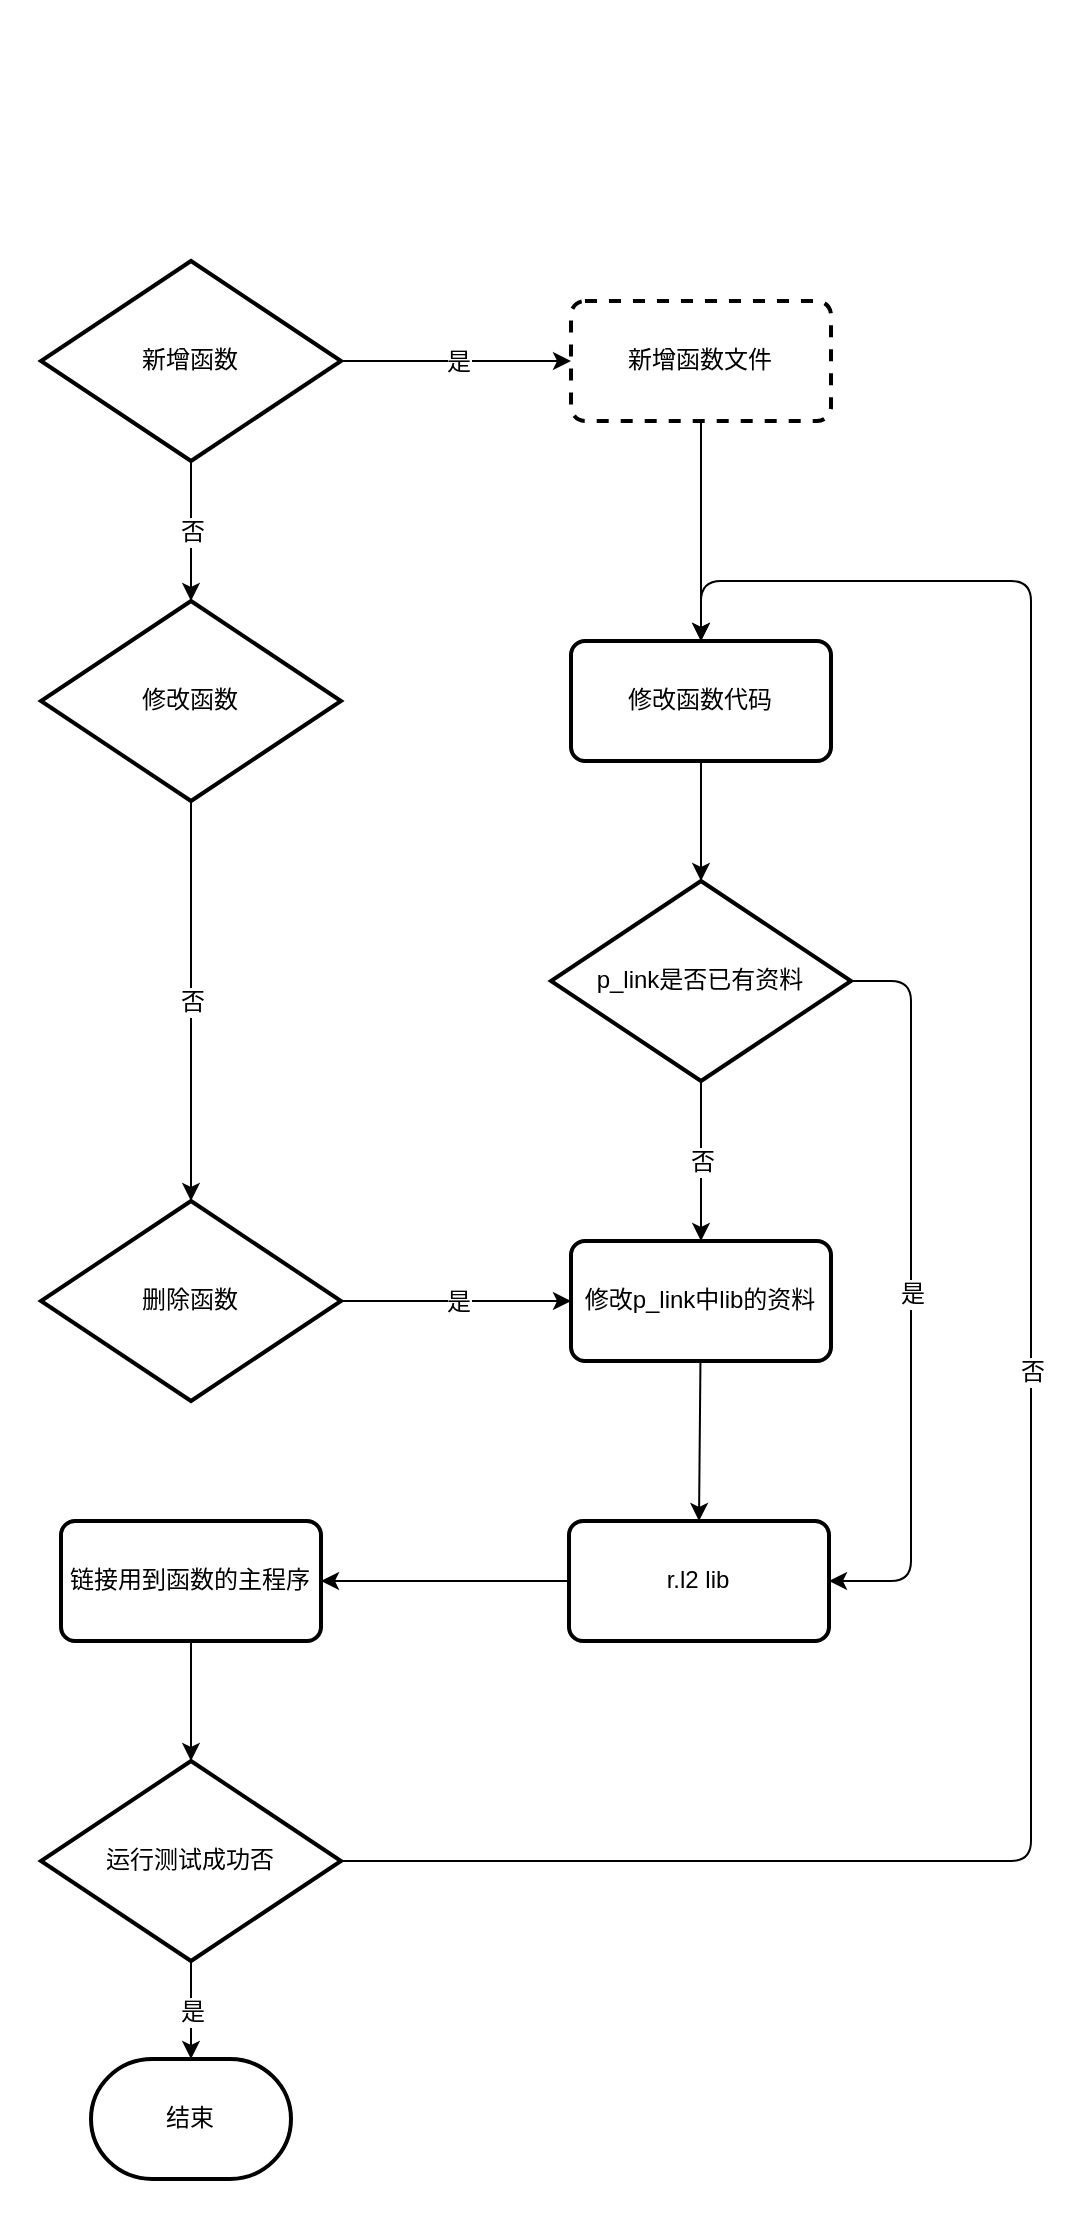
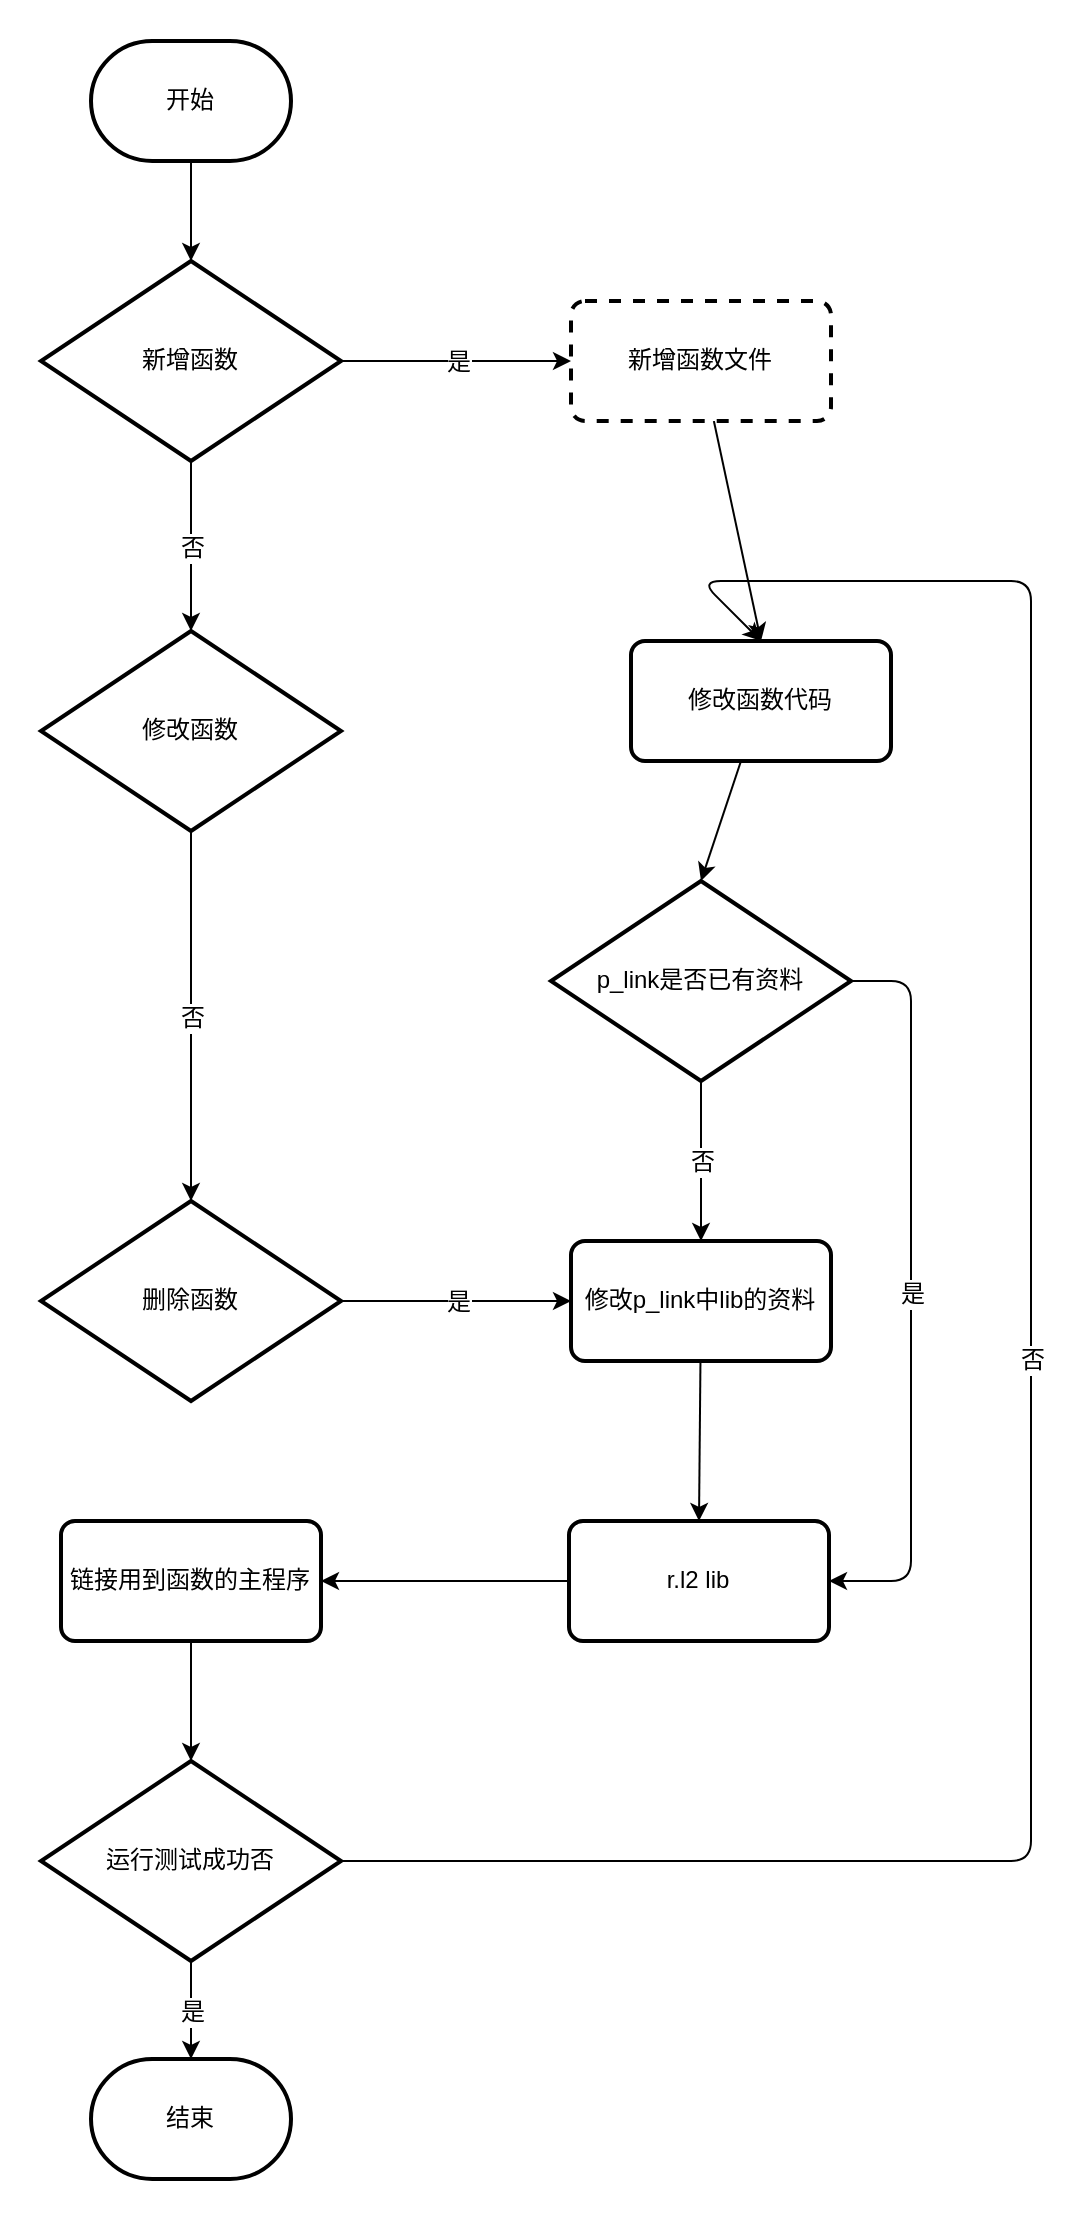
node "开始": added
edge "开始" -> "新增函数": added
node "修改函数": moved (191, 701) -> (191, 731)
node "修改函数代码": moved (701, 701) -> (761, 701)
